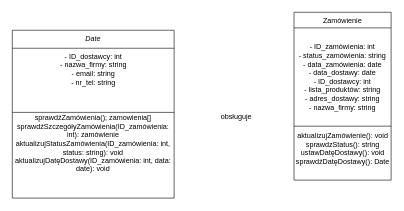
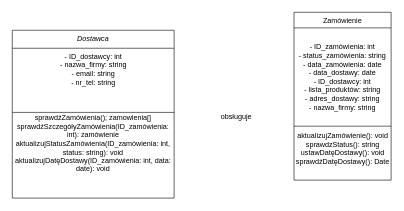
node "Date": label "Date" -> "Dostawca"
